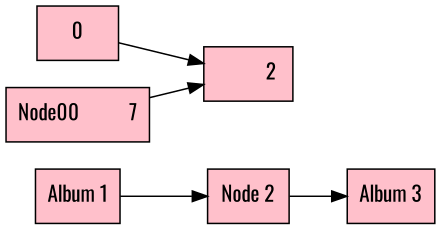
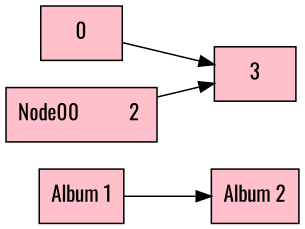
node "2": label "2" -> "3"
node "Node00           7": label "Node00           7" -> "Node00           2"
node "Node 2": label "Node 2" -> "Album 2"
node "Album 3": removed
